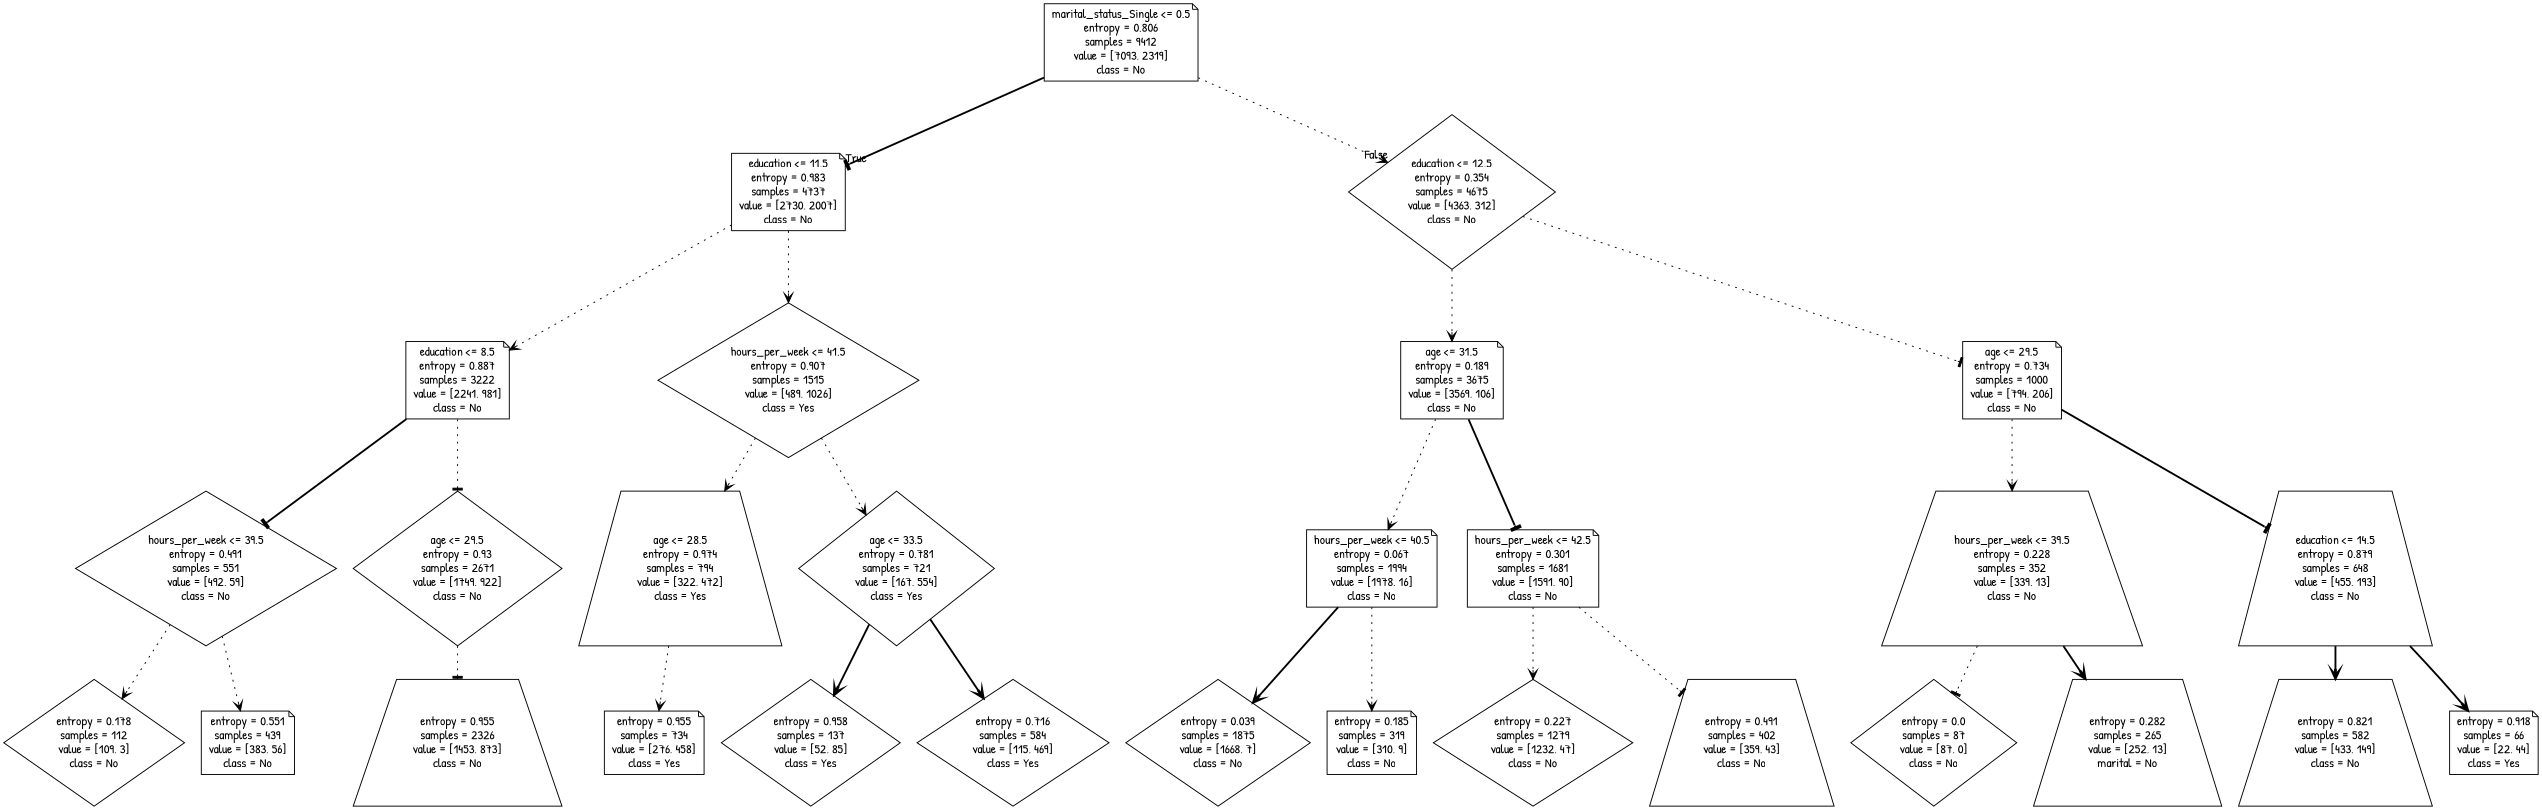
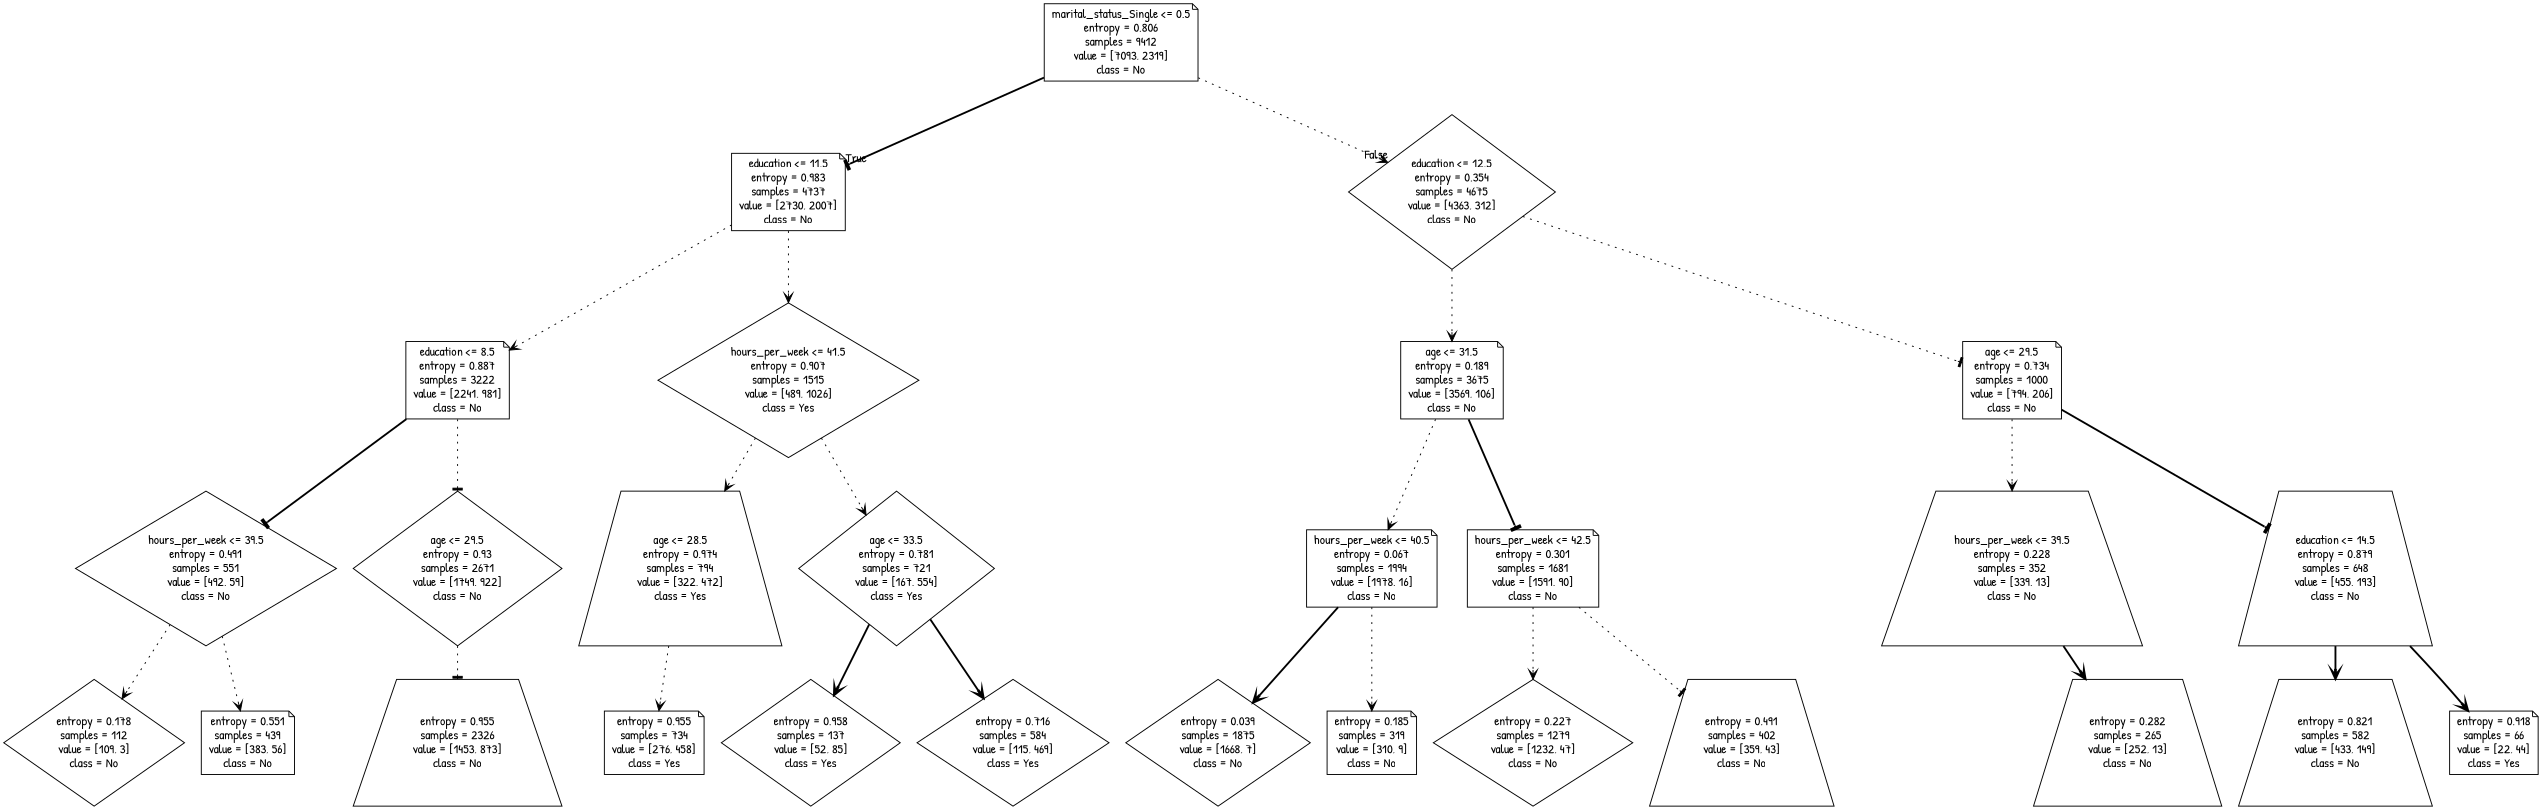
node "entropy = 0.0 samples = 87 value = [87, 0] class = No": removed
node "entropy = 0.282 samples = 265 value = [252, 13] marital = No": label "entropy = 0.282 samples = 265 value = [252, 13] marital = No" -> "entropy = 0.282 samples = 265 value = [252, 13] class = No"
